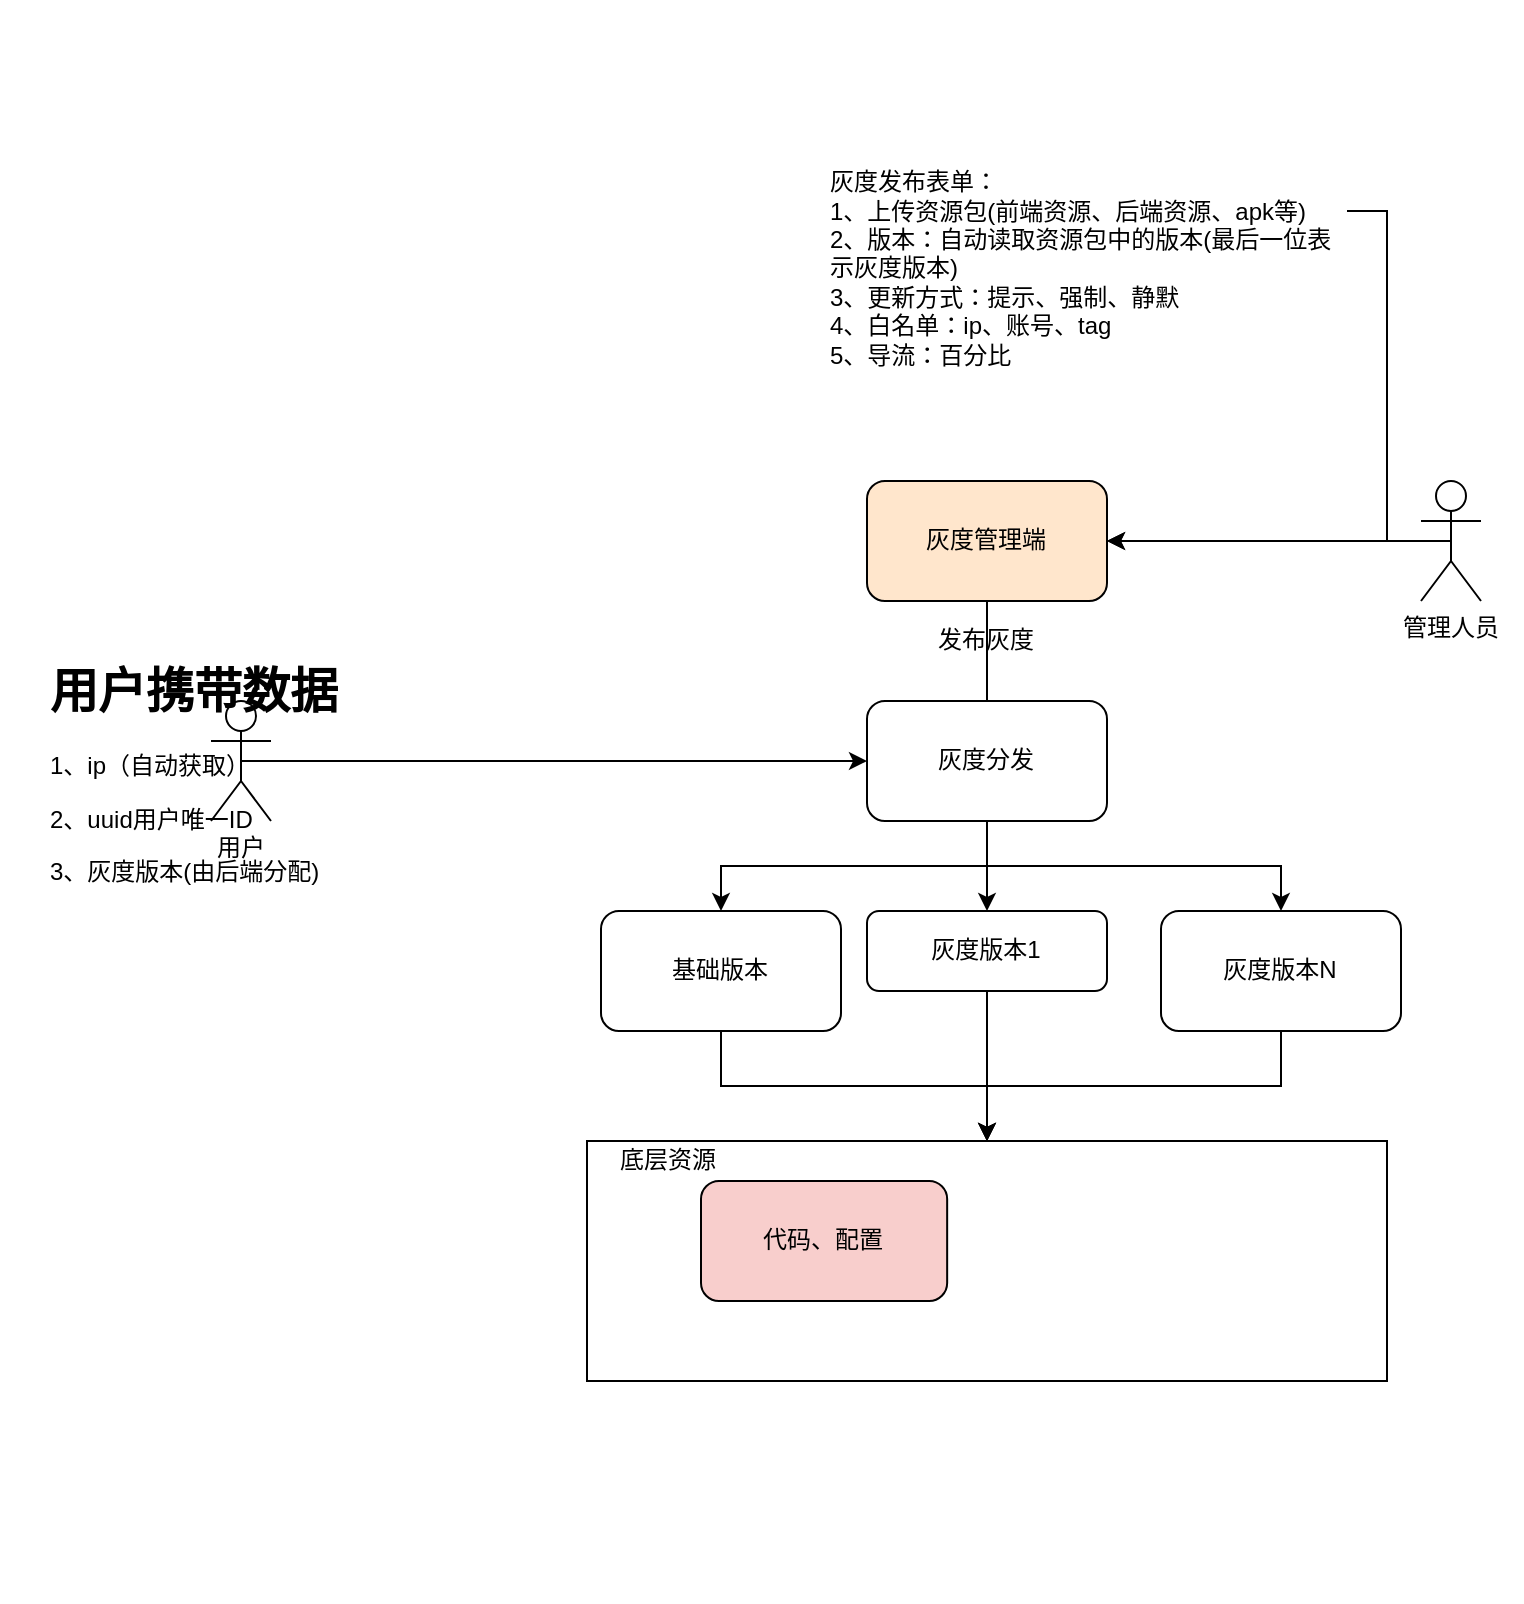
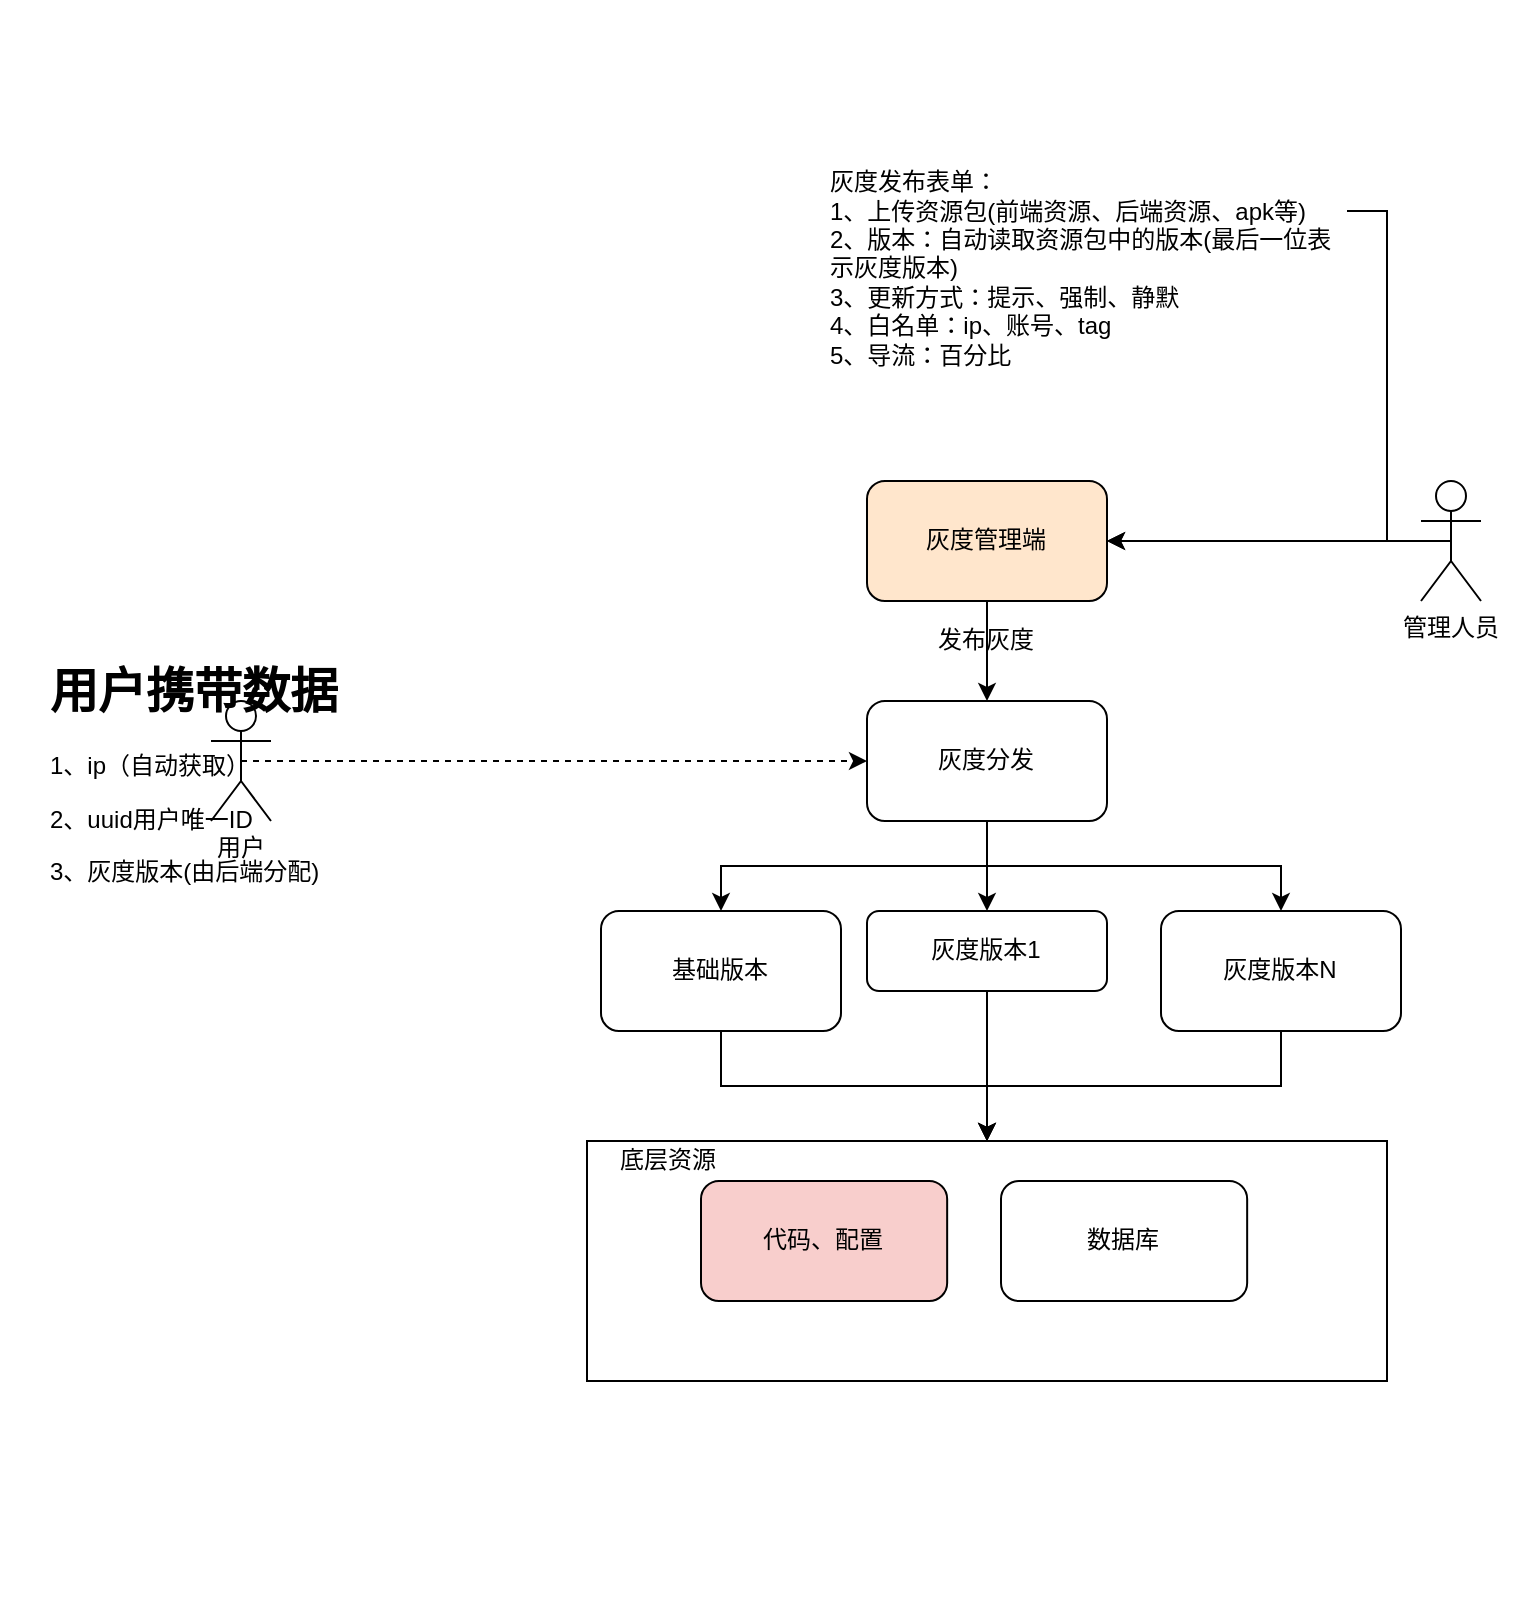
edge "灰度管理端" -- "灰度分发": arrowhead none -> classic
edge "用户" -> "灰度分发": style solid -> dashed
node "数据库": added
